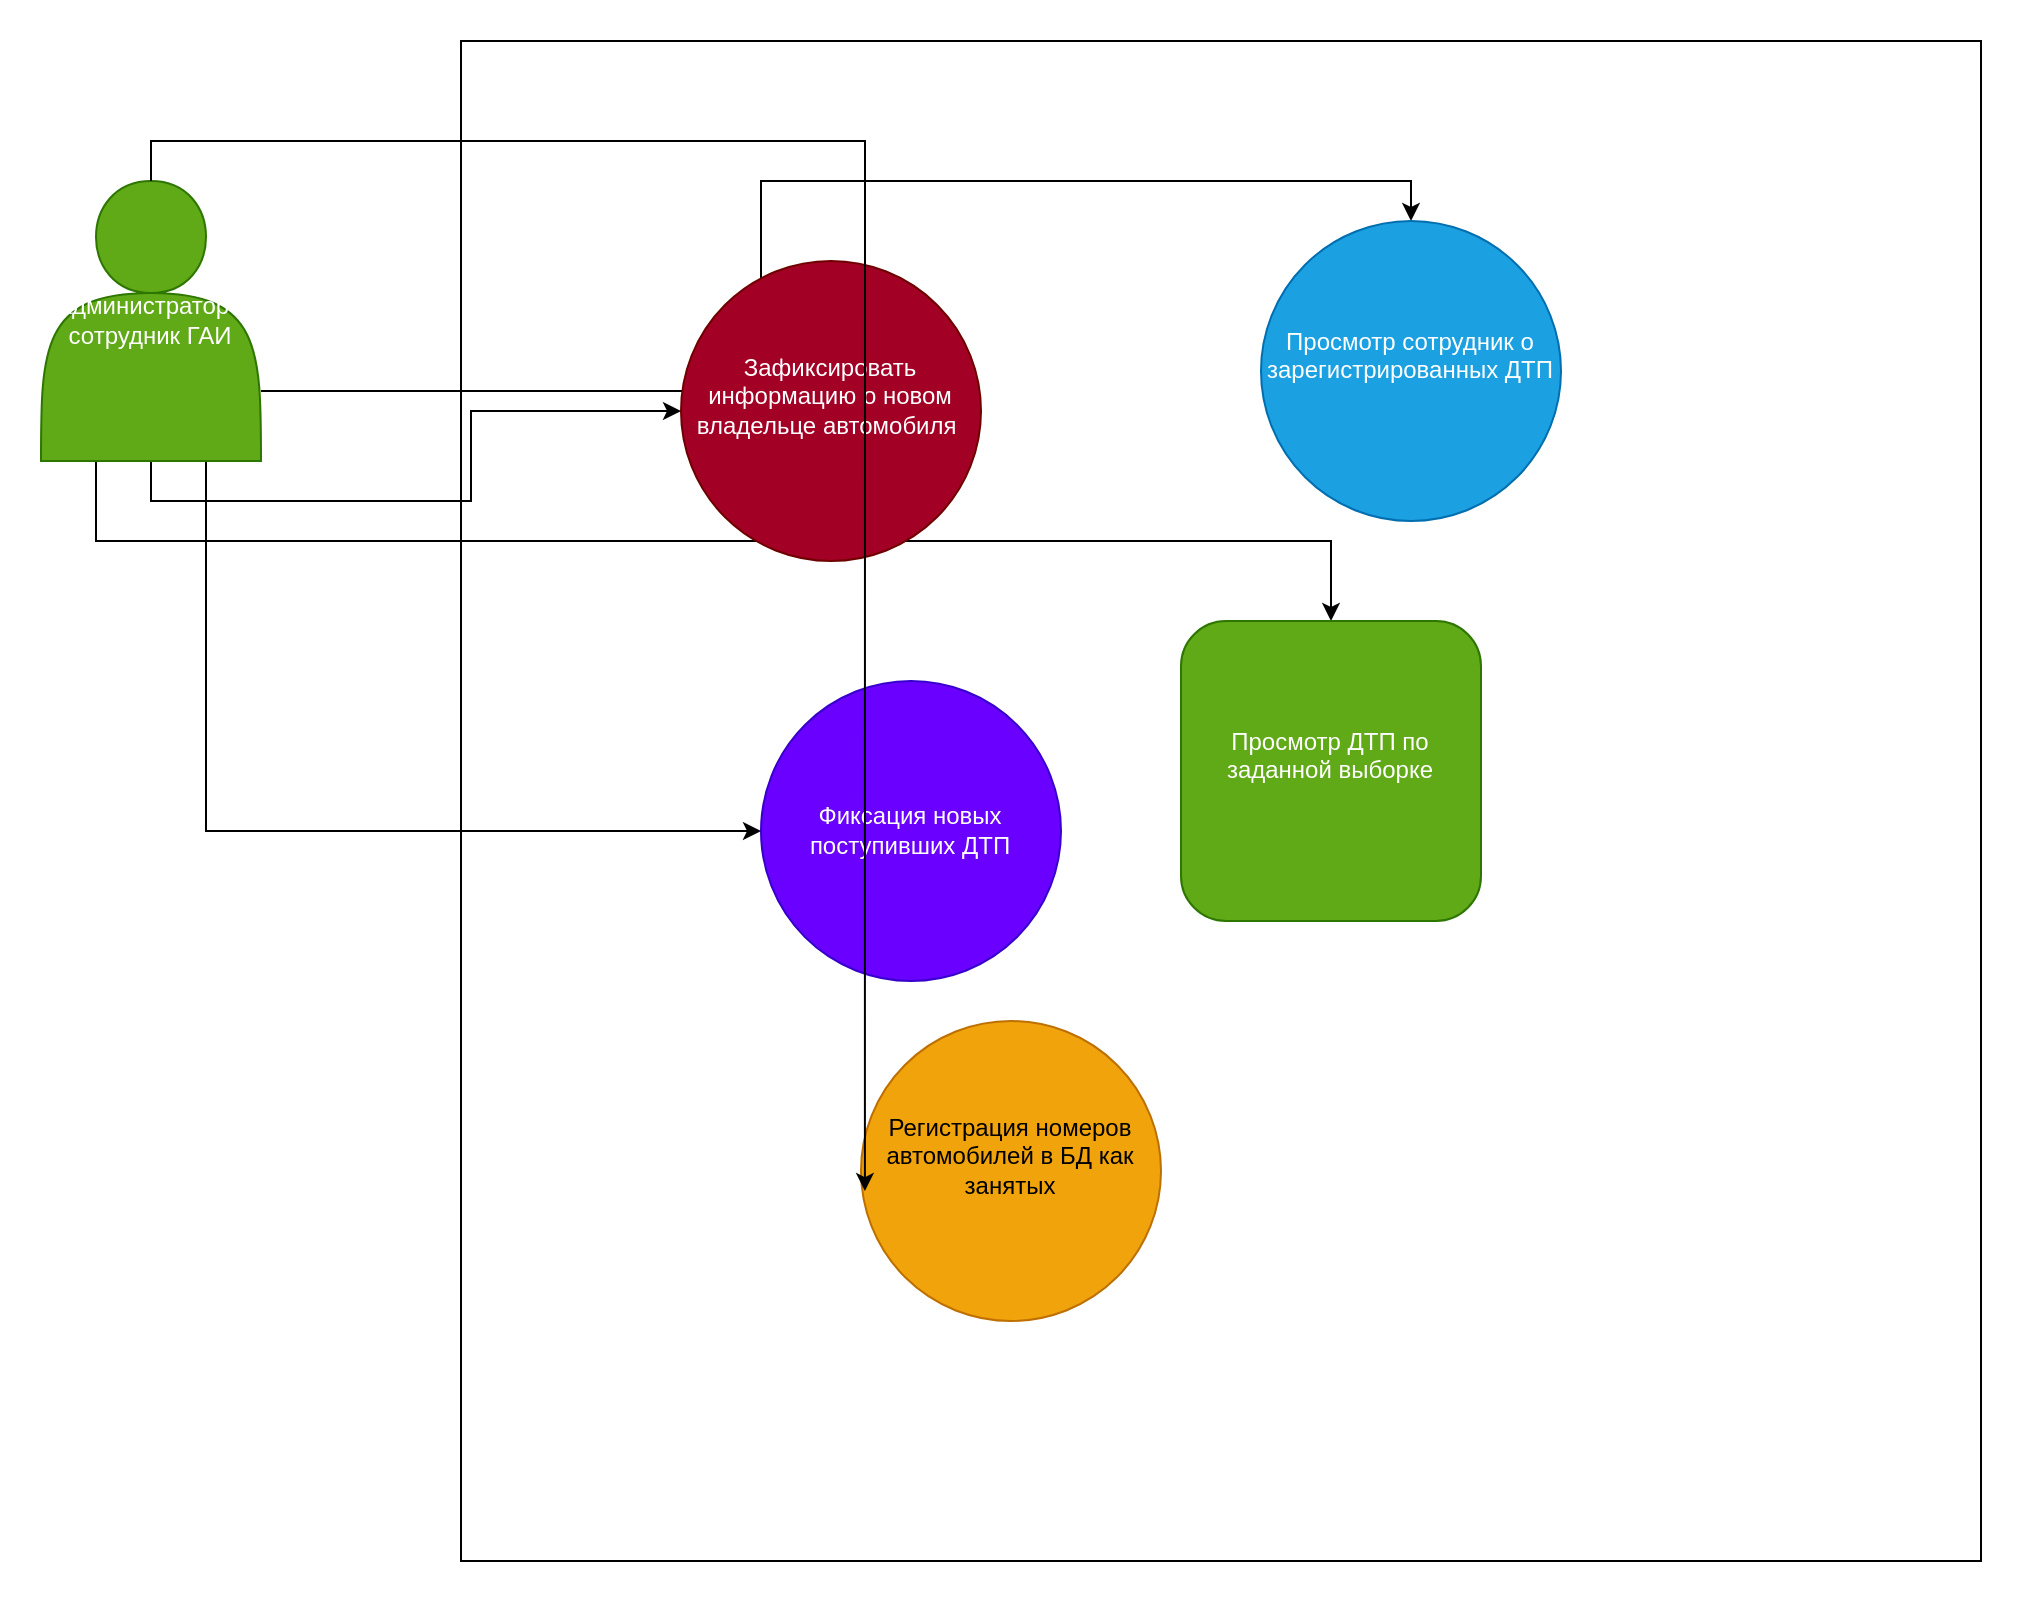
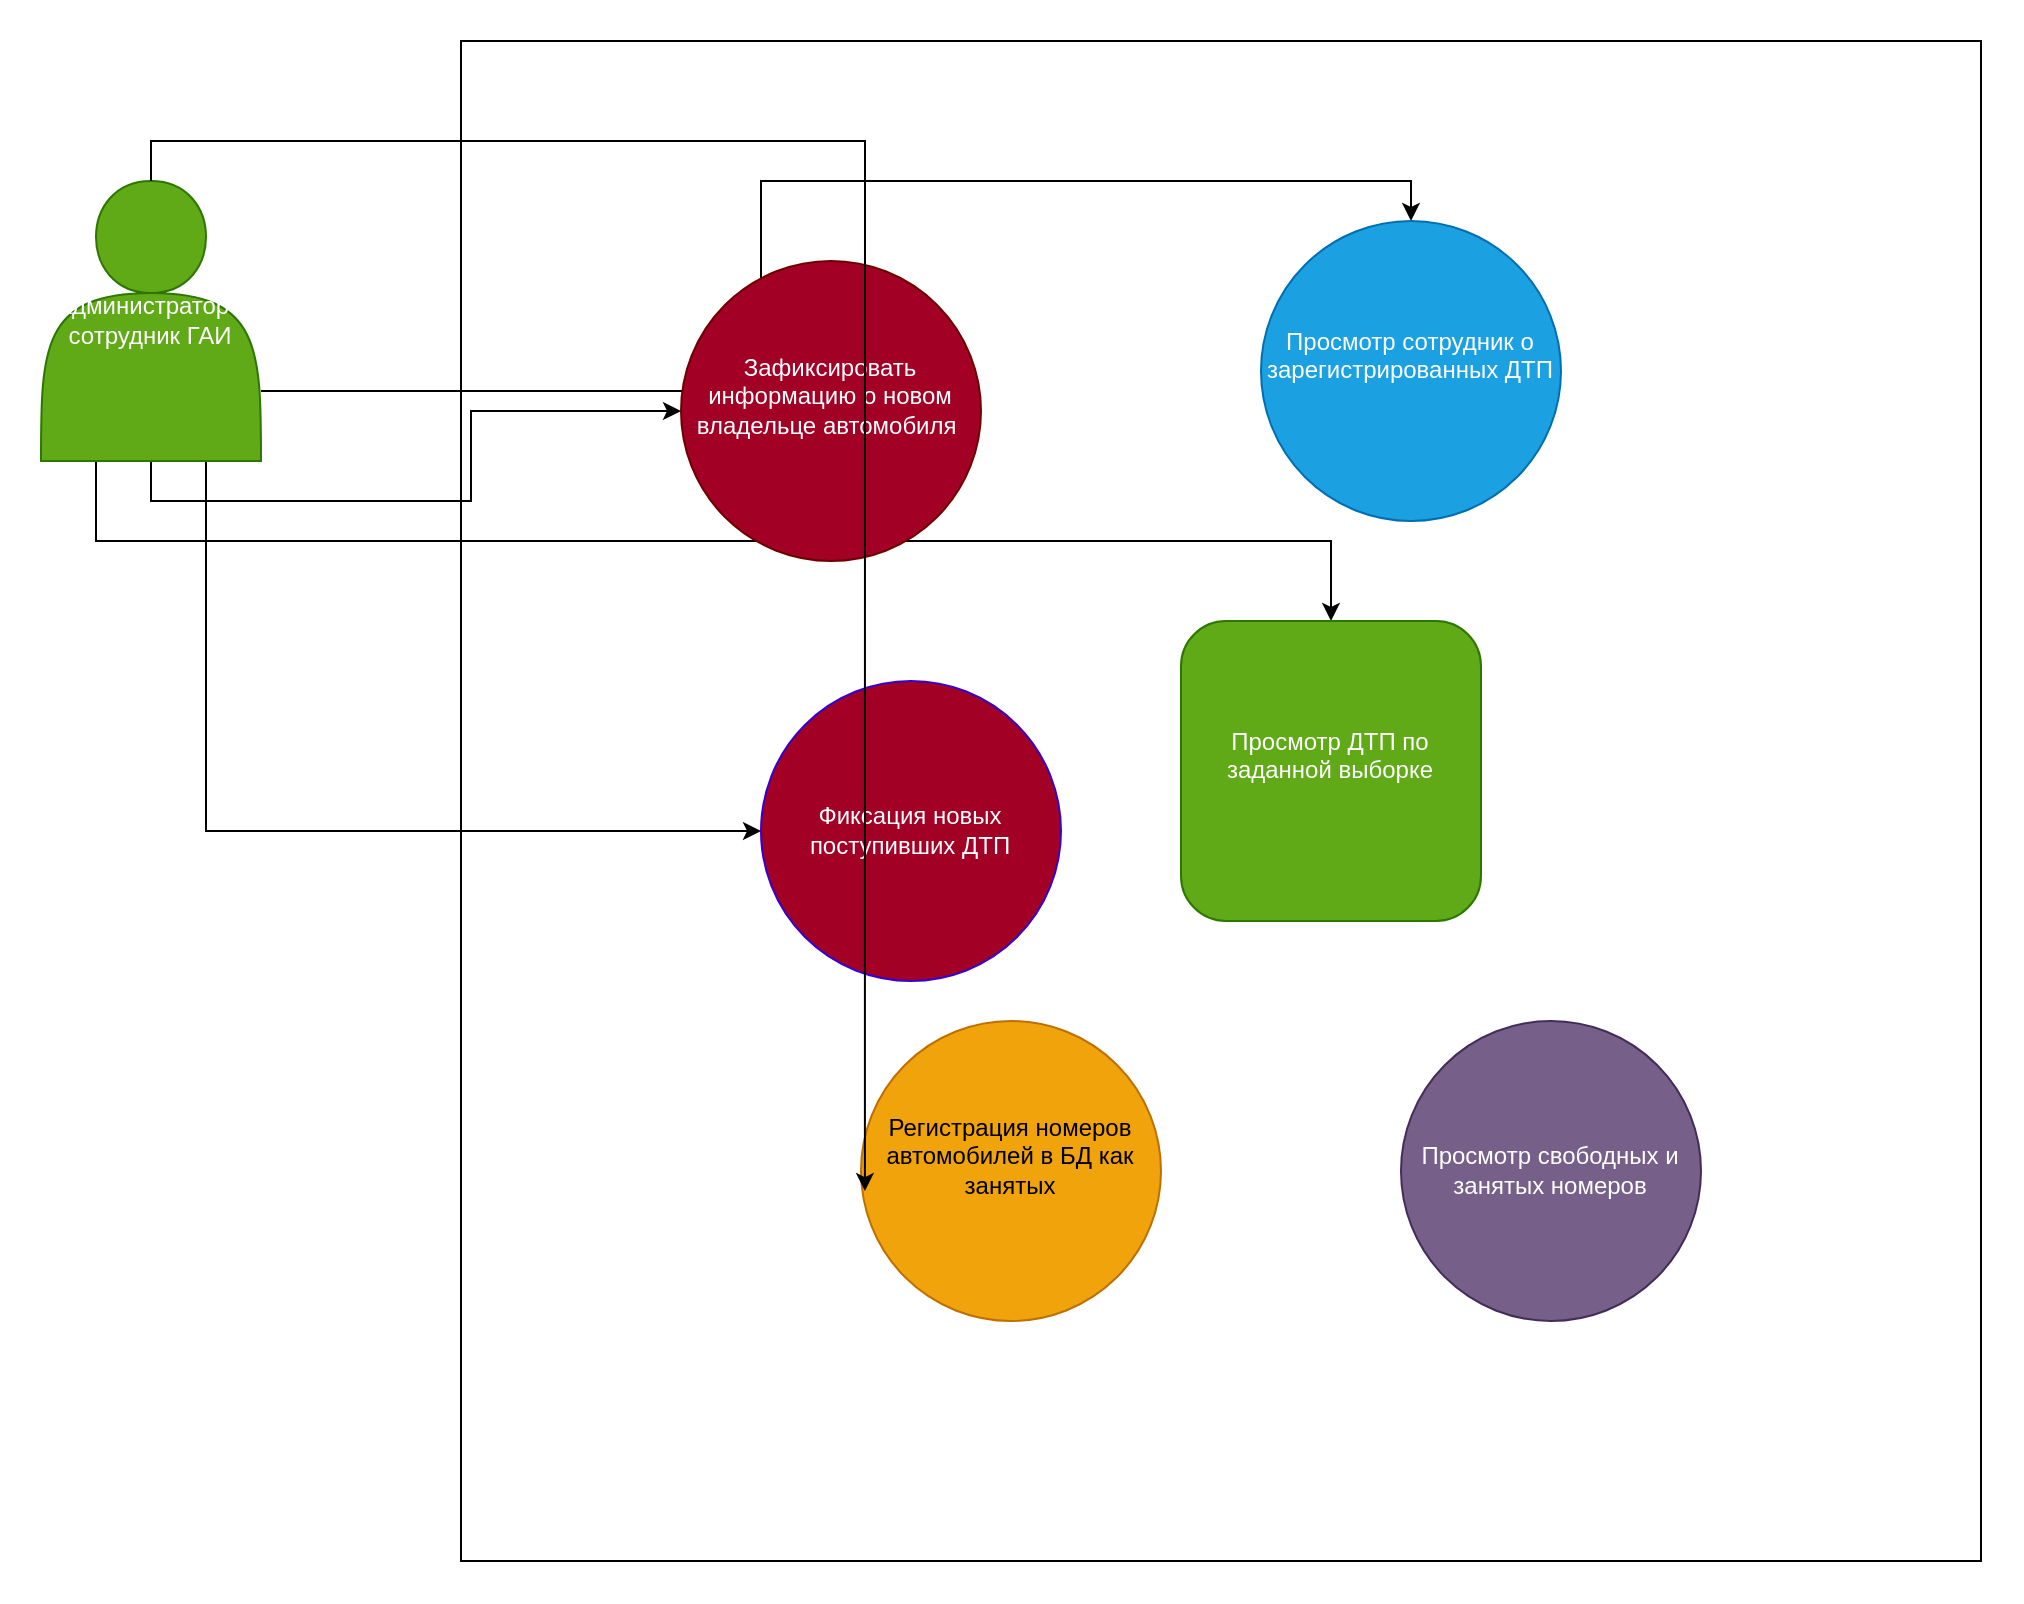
node "Фиксация новых поступивших ДТП": fillcolor #6a00ff -> #a20025
node "Просмотр свободных и занятых номеров": added
